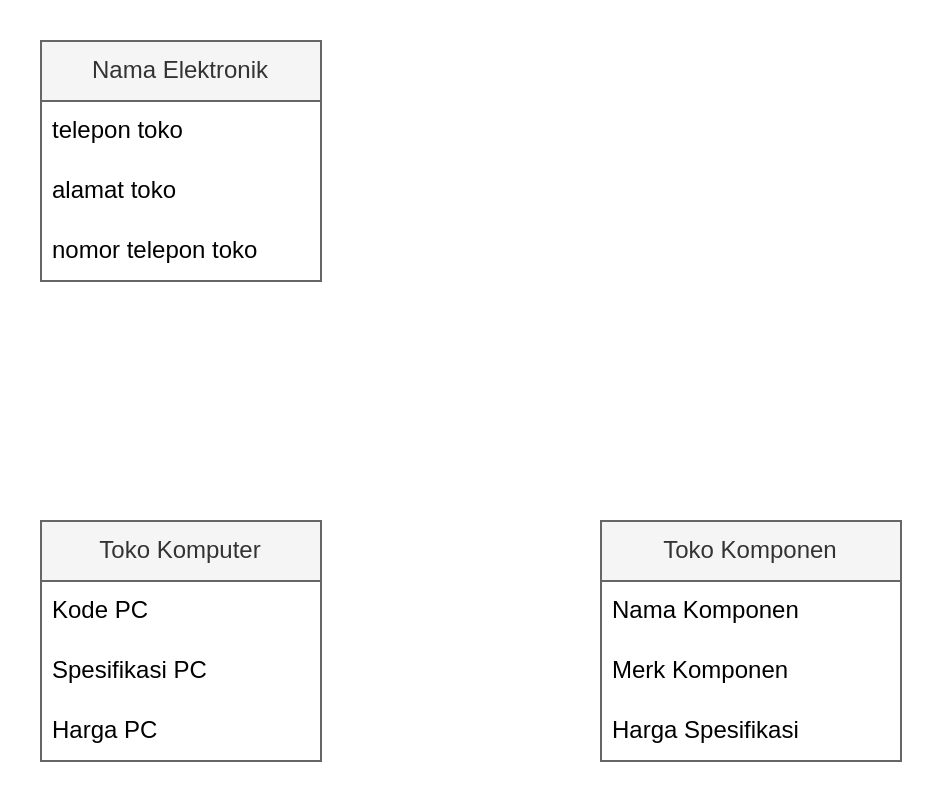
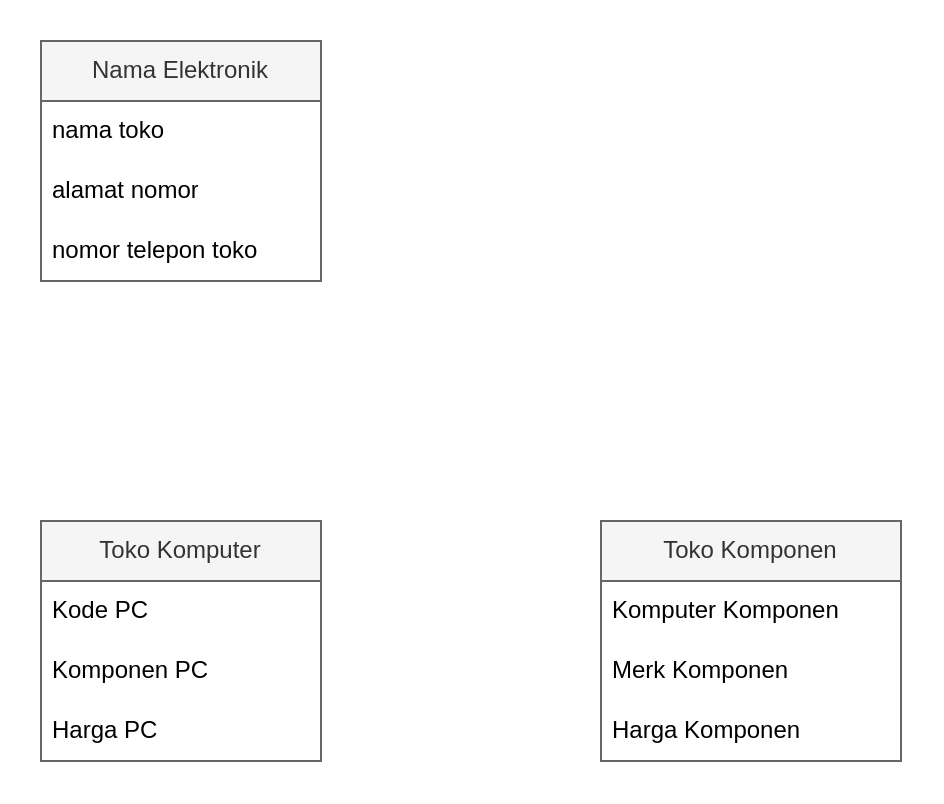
node "telepon toko": label "telepon toko" -> "nama toko"
node "alamat toko": label "alamat toko" -> "alamat nomor"
node "Nama Komponen": label "Nama Komponen" -> "Komputer Komponen"
node "Spesifikasi PC": label "Spesifikasi PC" -> "Komponen PC"
node "Harga Spesifikasi": label "Harga Spesifikasi" -> "Harga Komponen"
